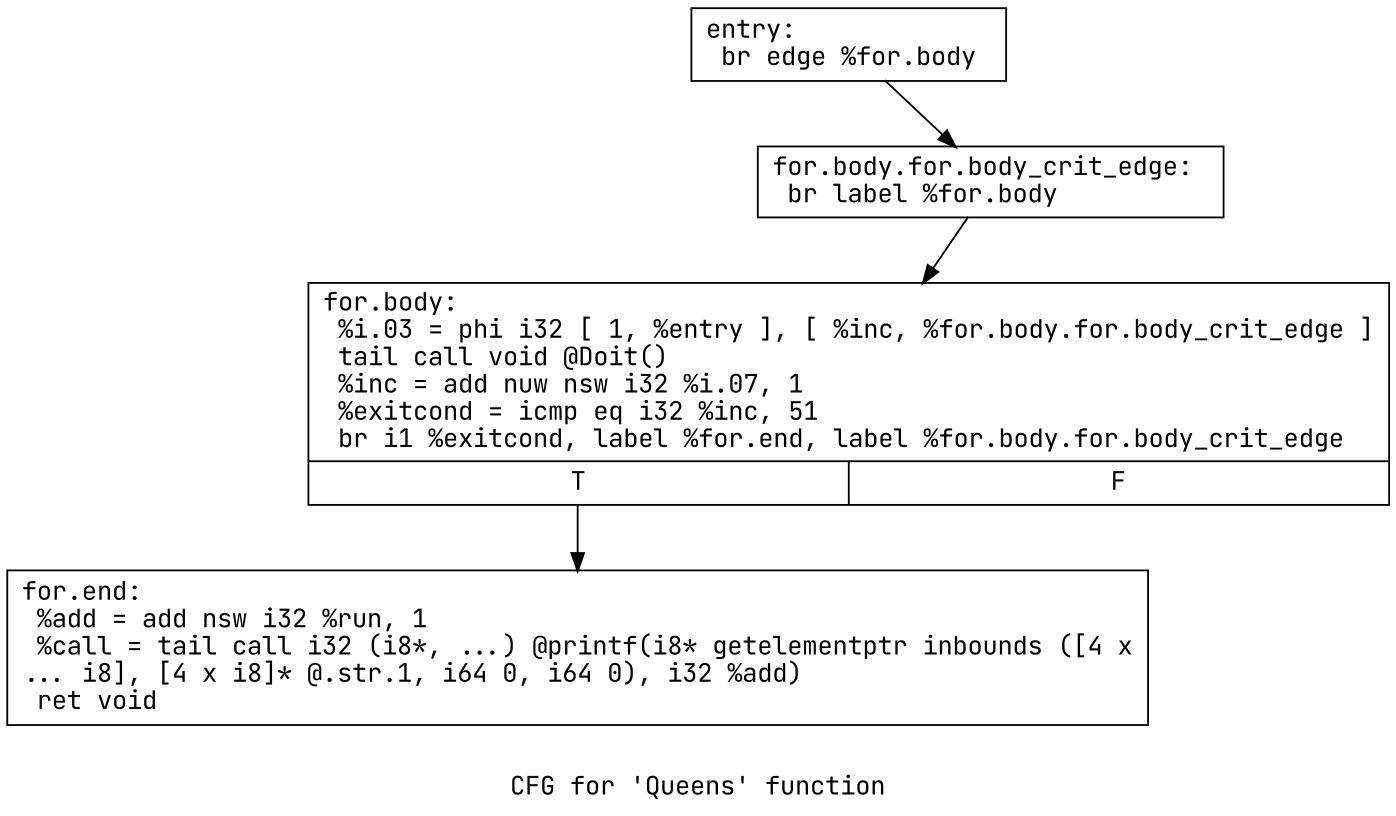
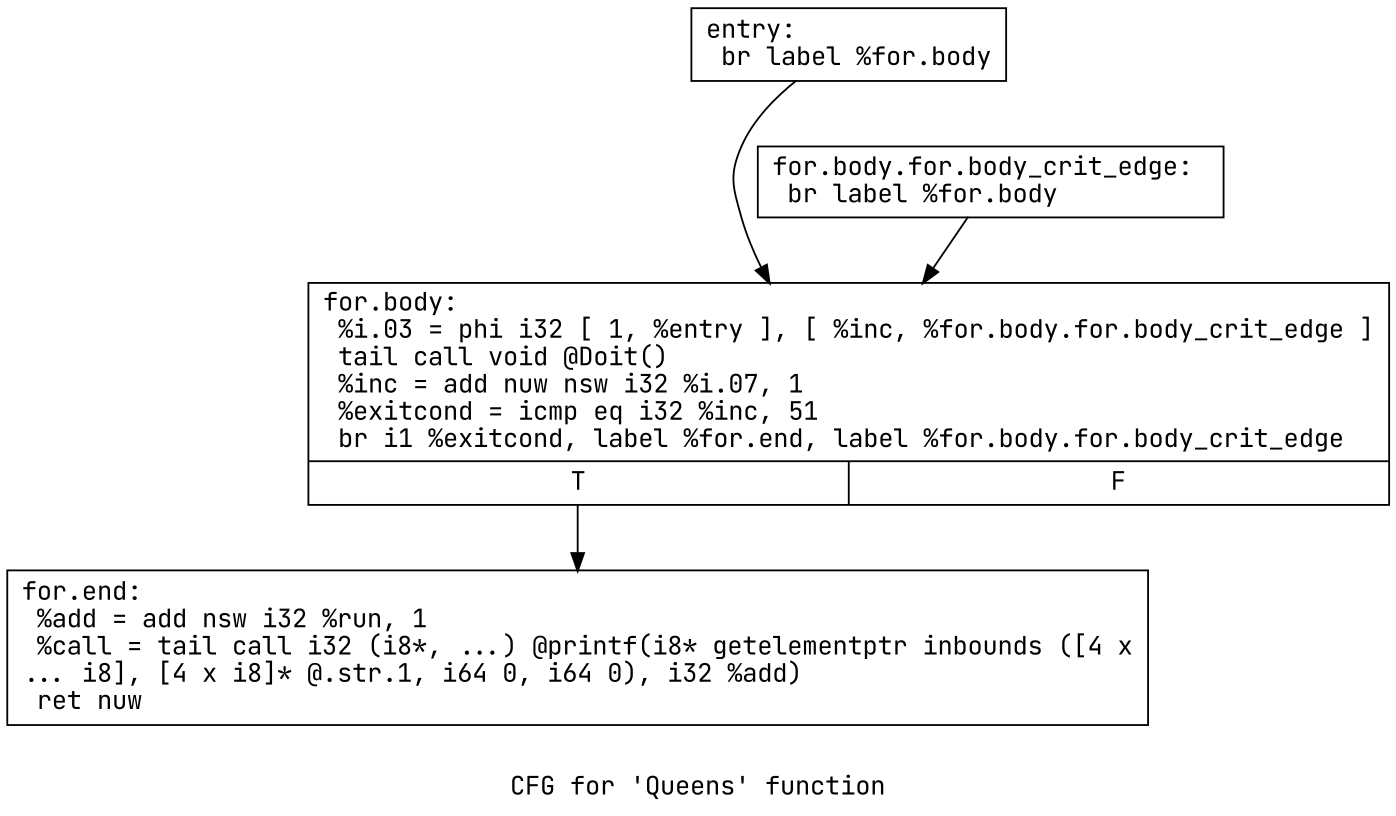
node "entry:": text "br edge %for.body" -> "br label %for.body"
edge "entry:" -> "for.body.for.body_crit_edge:": now "entry:" -> "for.body:"
node "for.end:": text "ret void" -> "ret nuw"
